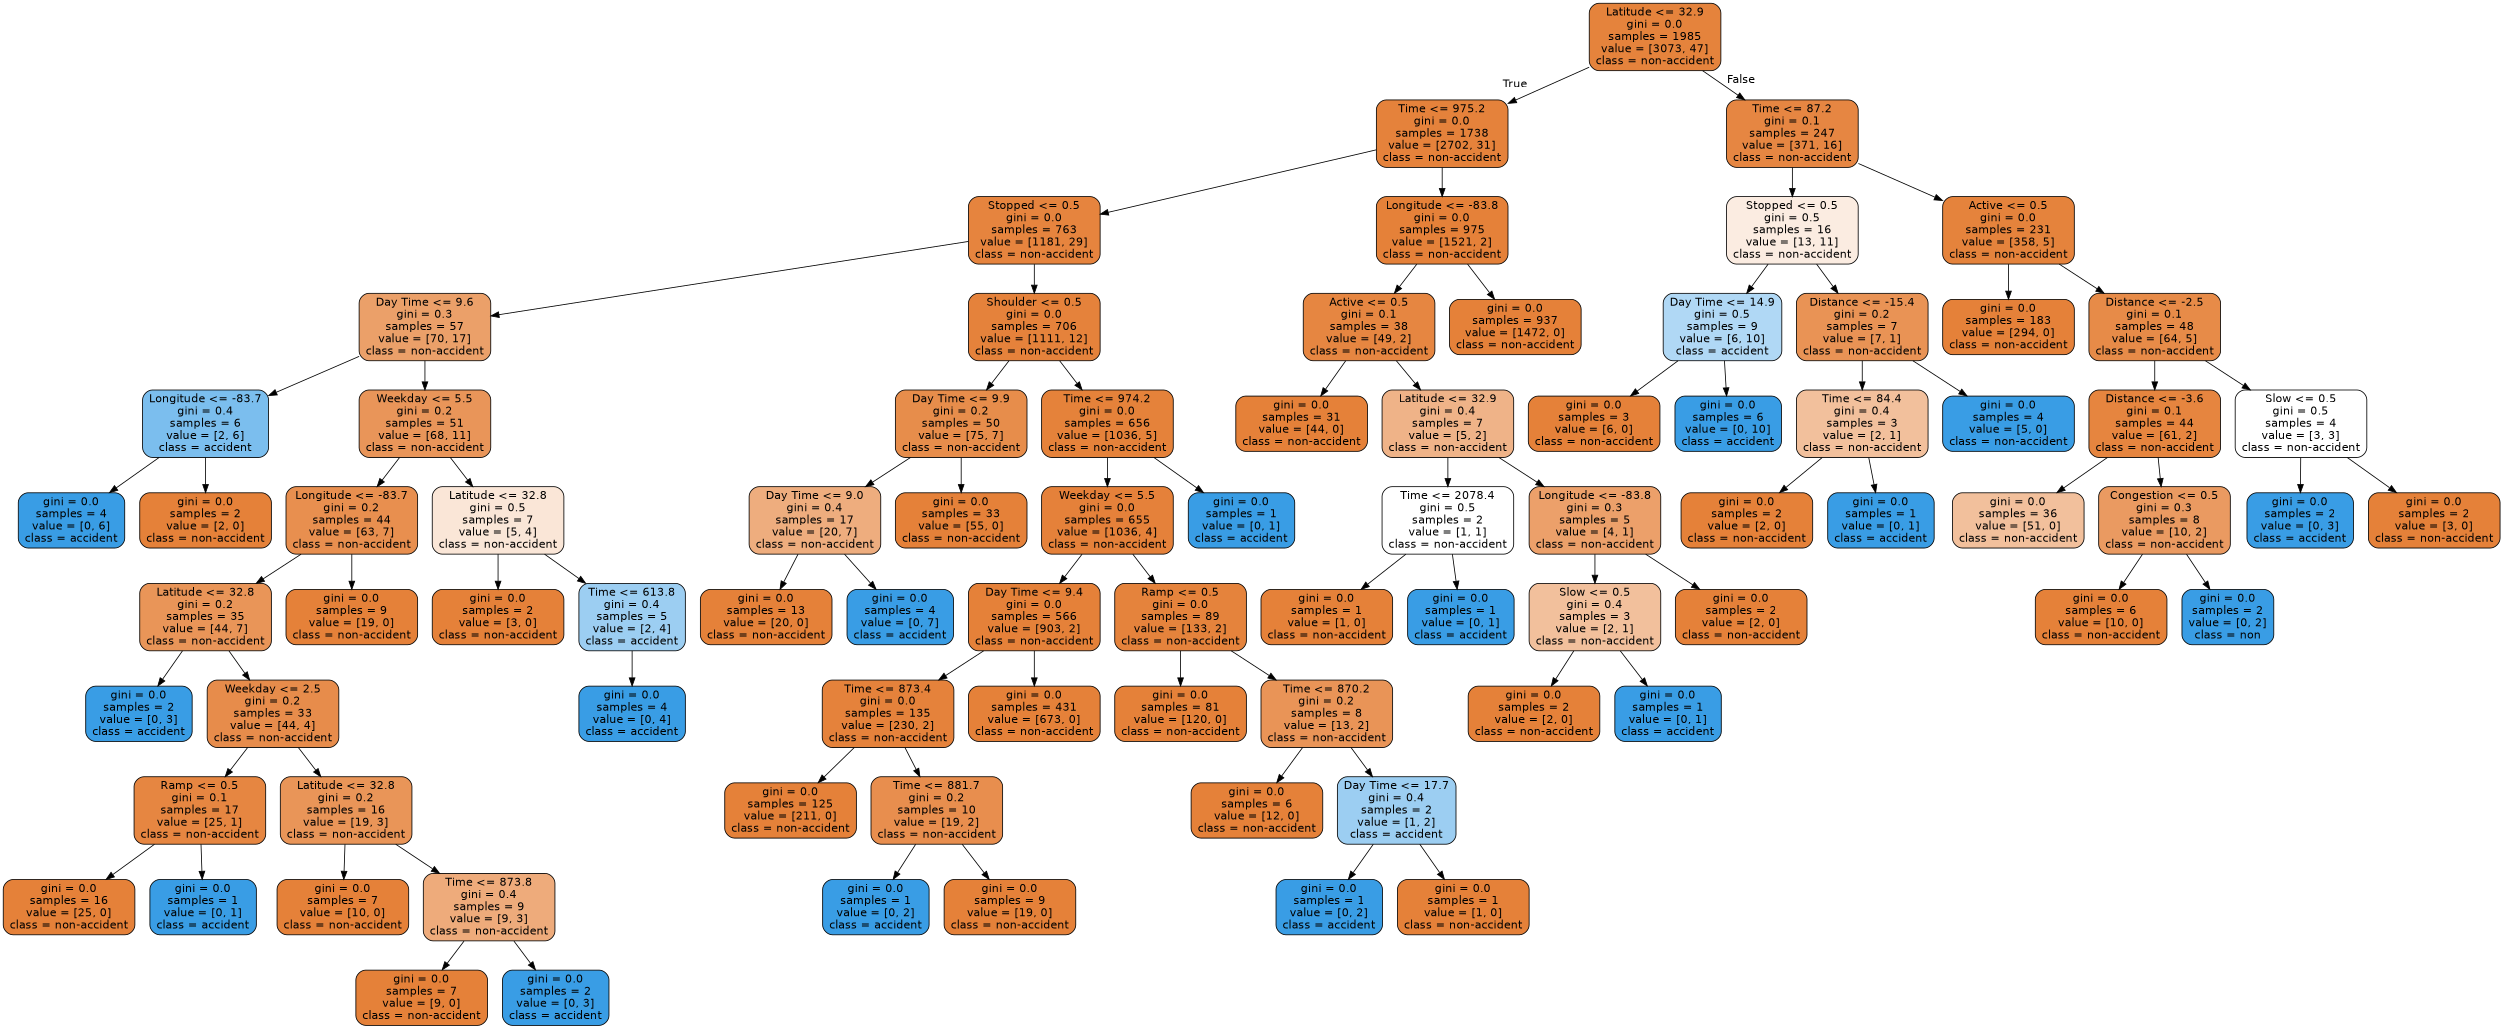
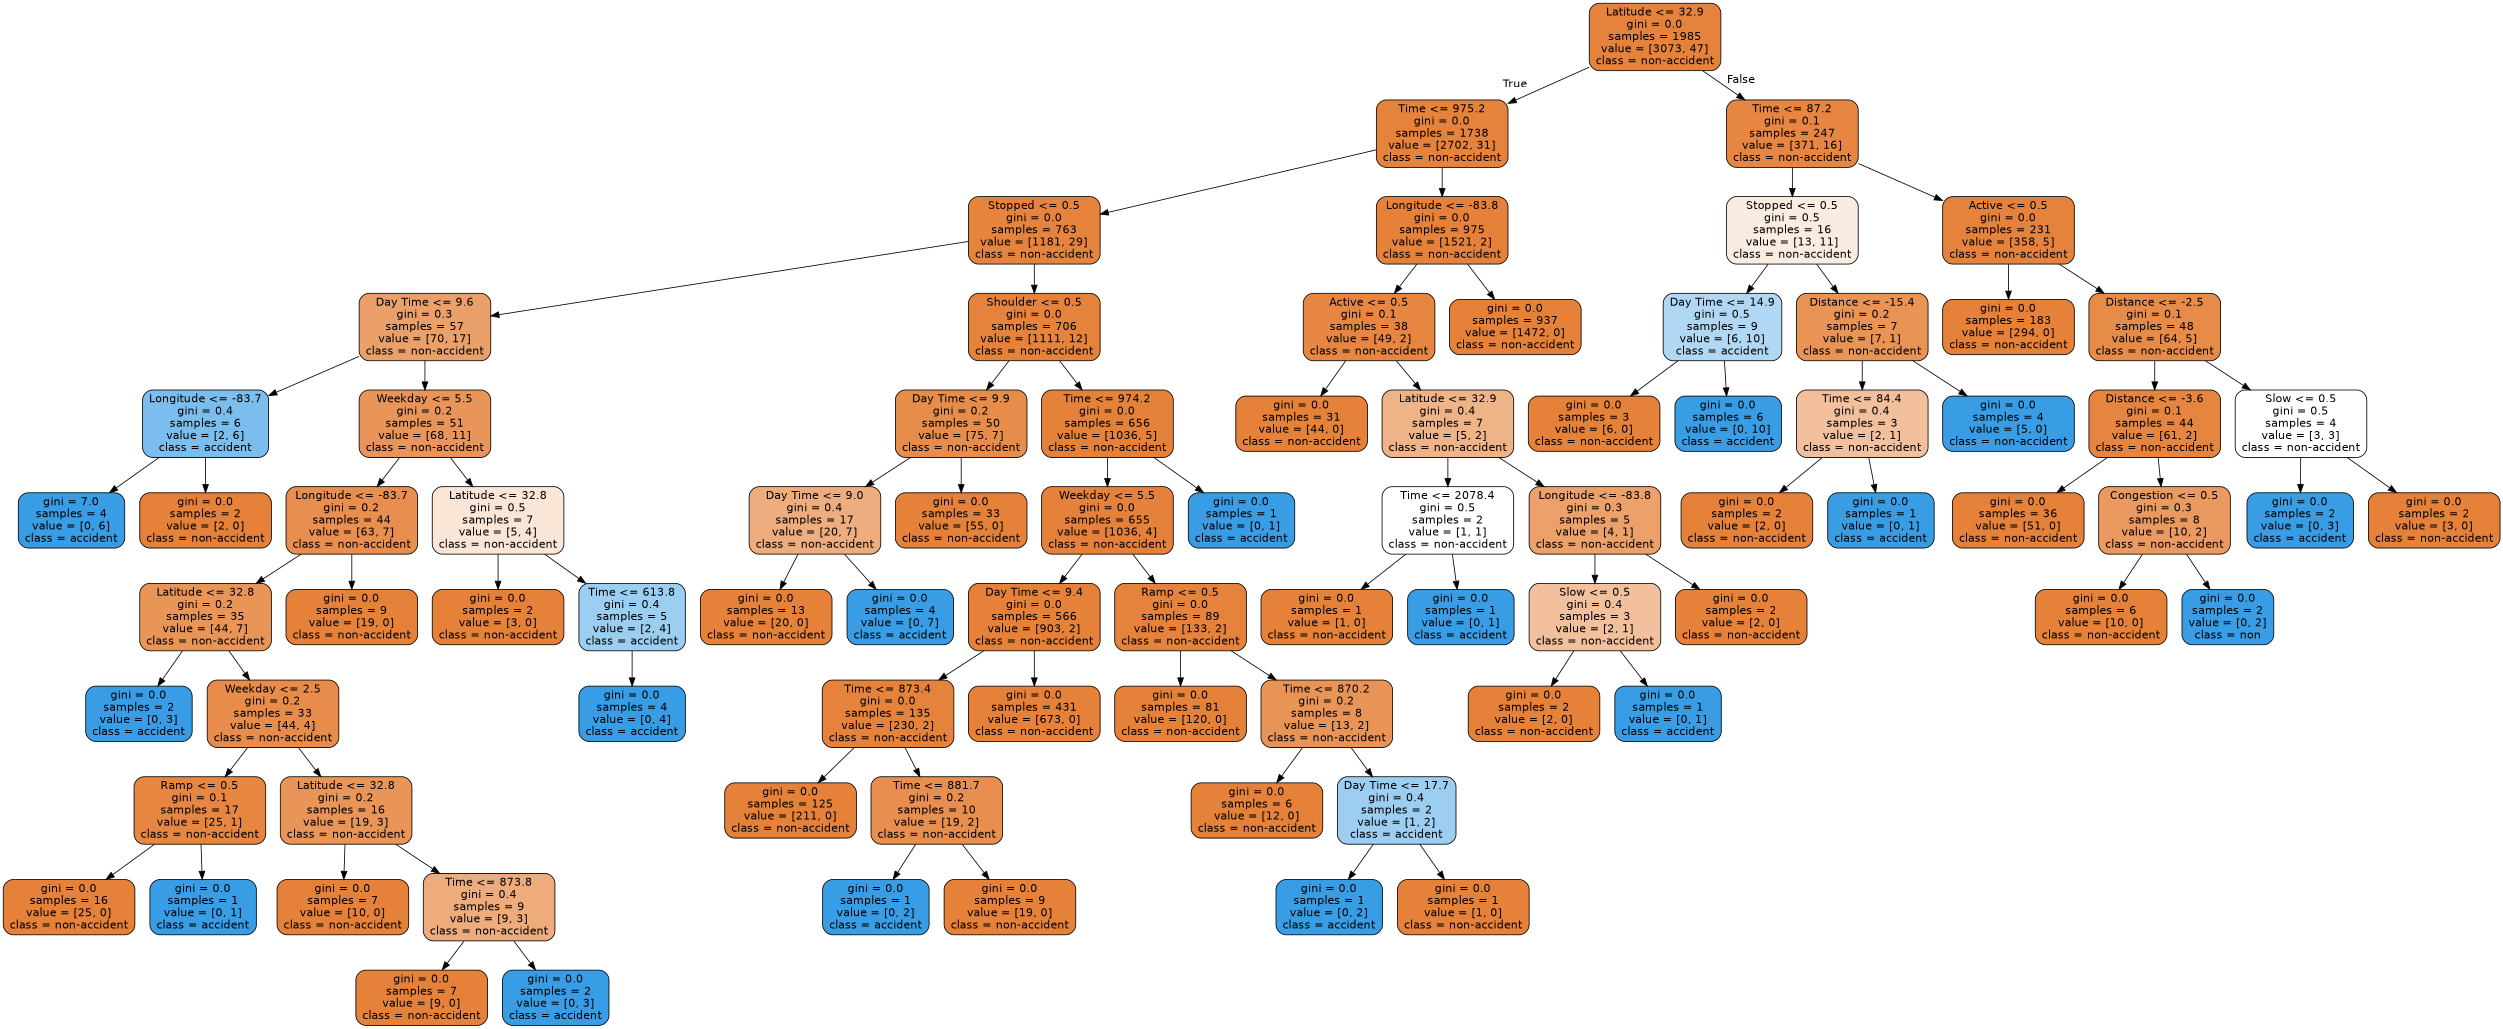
node "gini = 0.0 samples = 4 value = [0, 6] class = accident": label "gini = 0.0 samples = 4 value = [0, 6] class = accident" -> "gini = 7.0 samples = 4 value = [0, 6] class = accident"
node "gini = 0.0 samples = 36 value = [51, 0] class = non-accident": fillcolor #f2c09c -> #e58139
